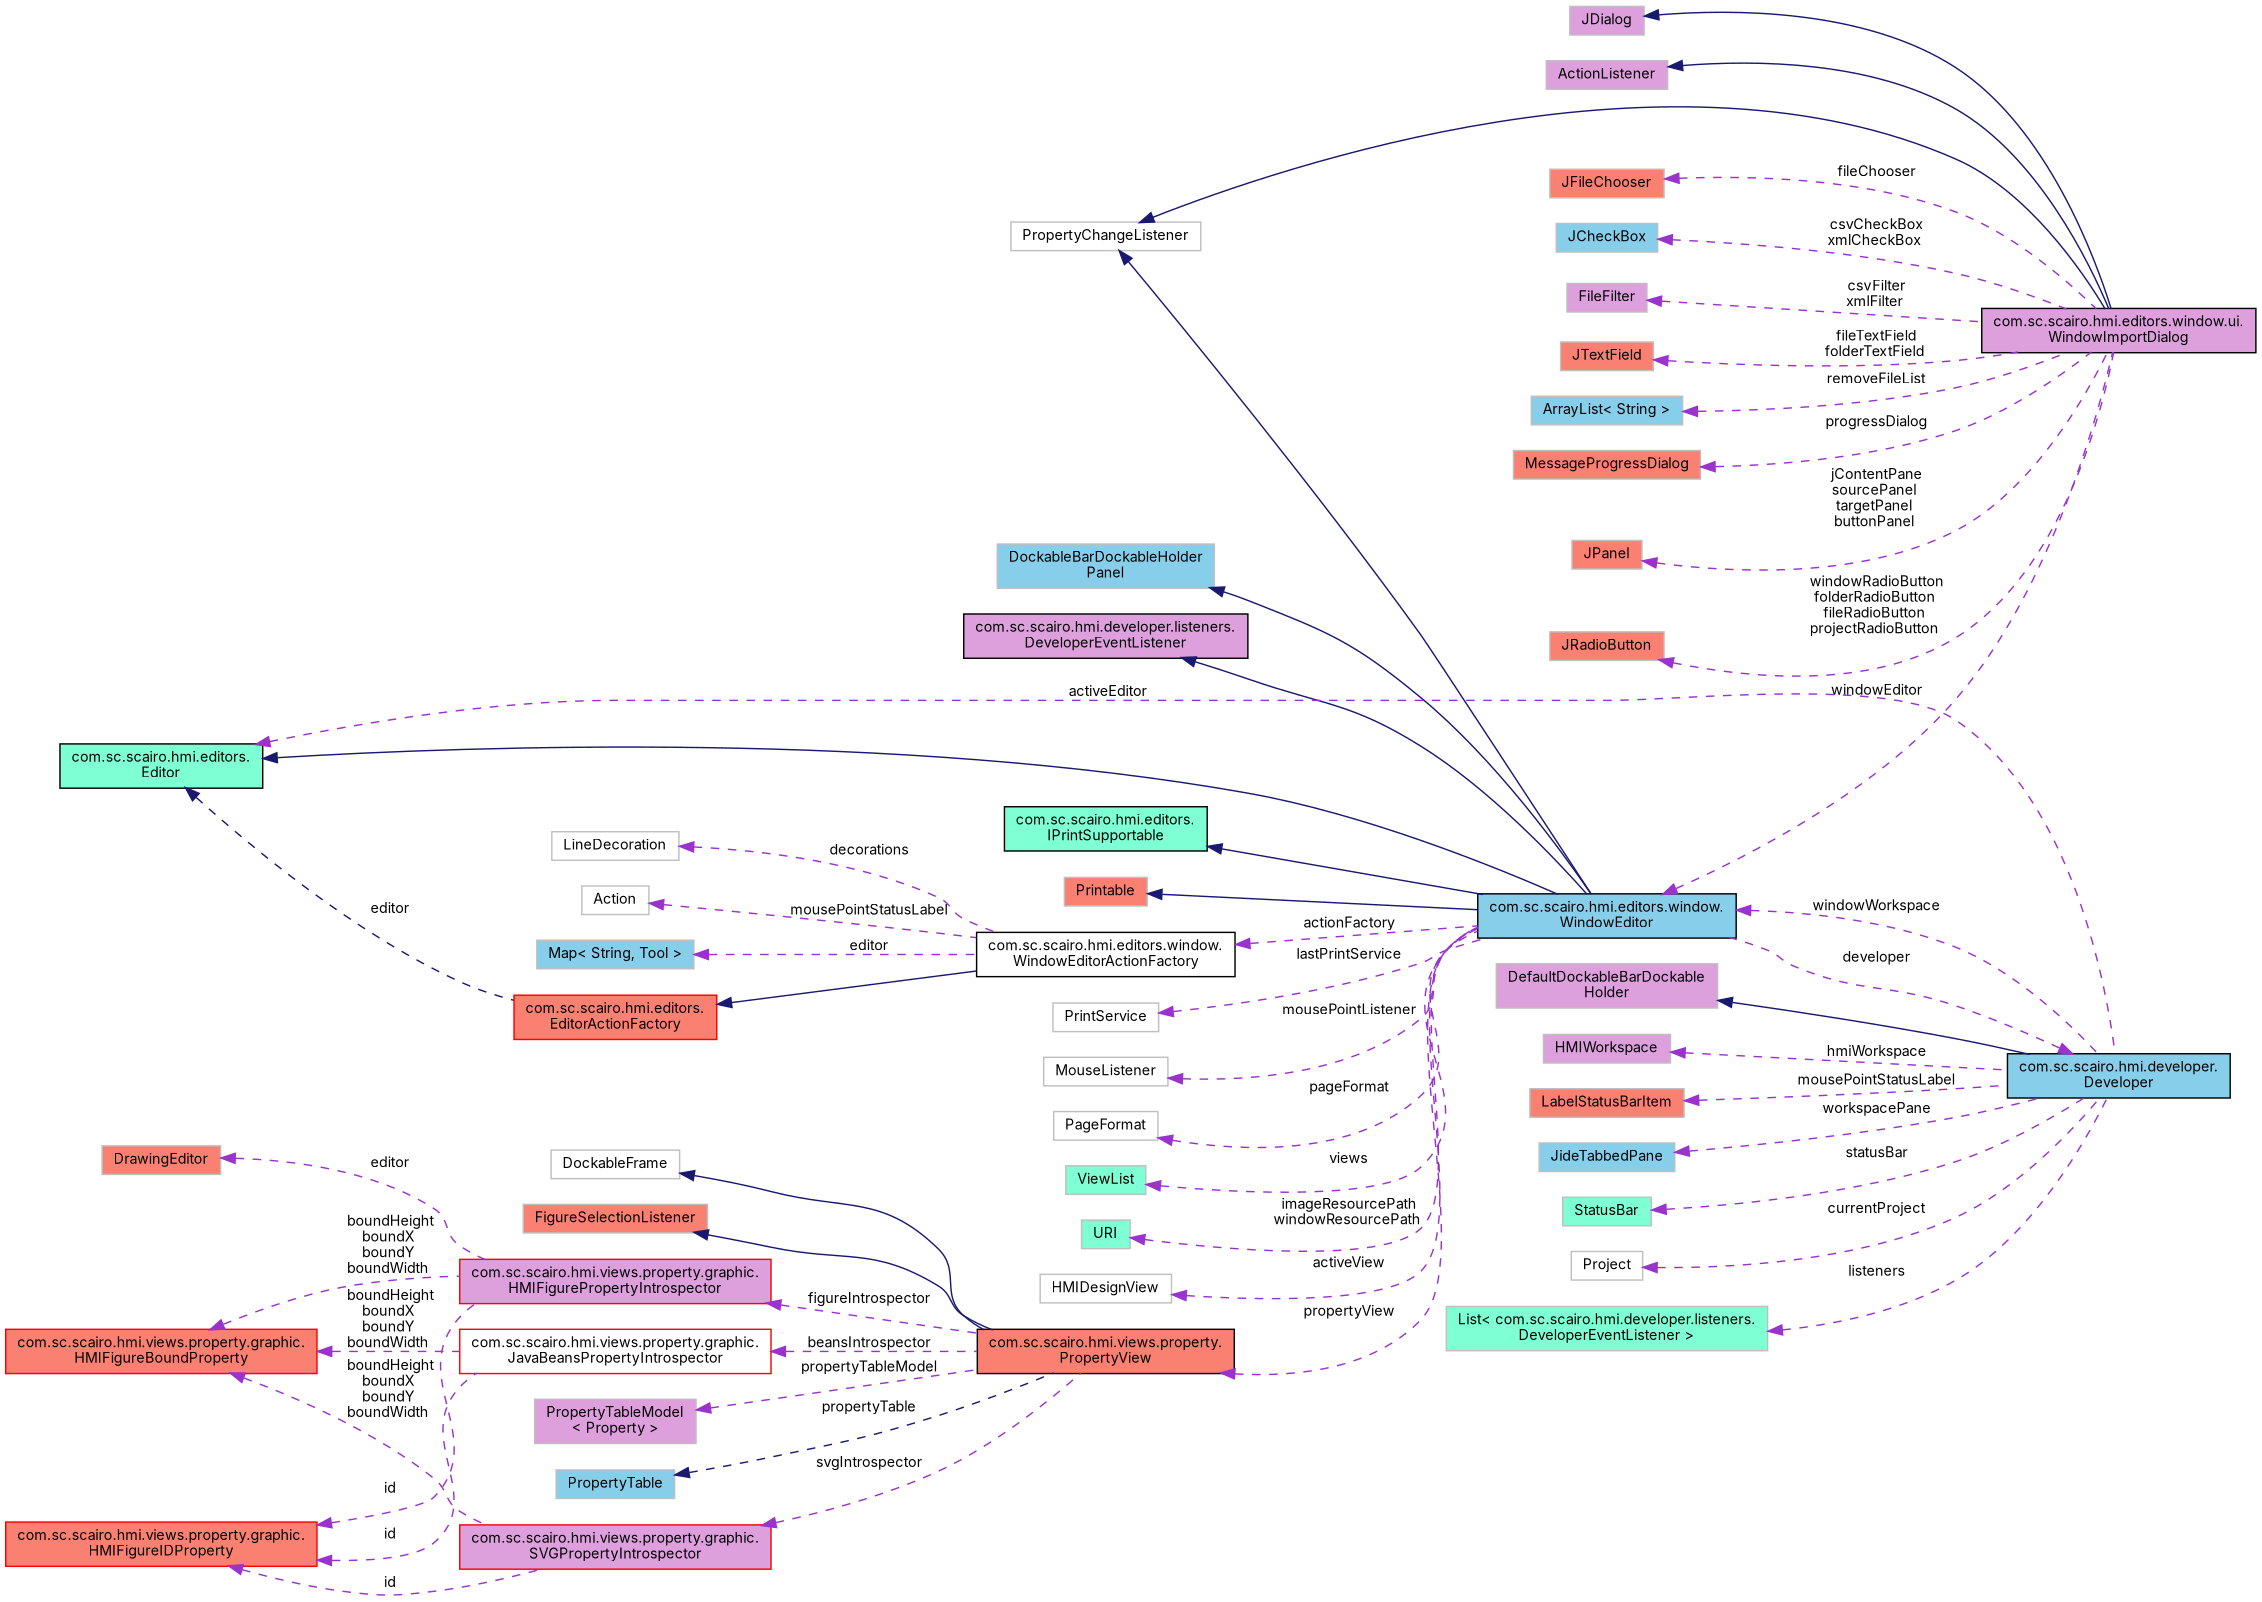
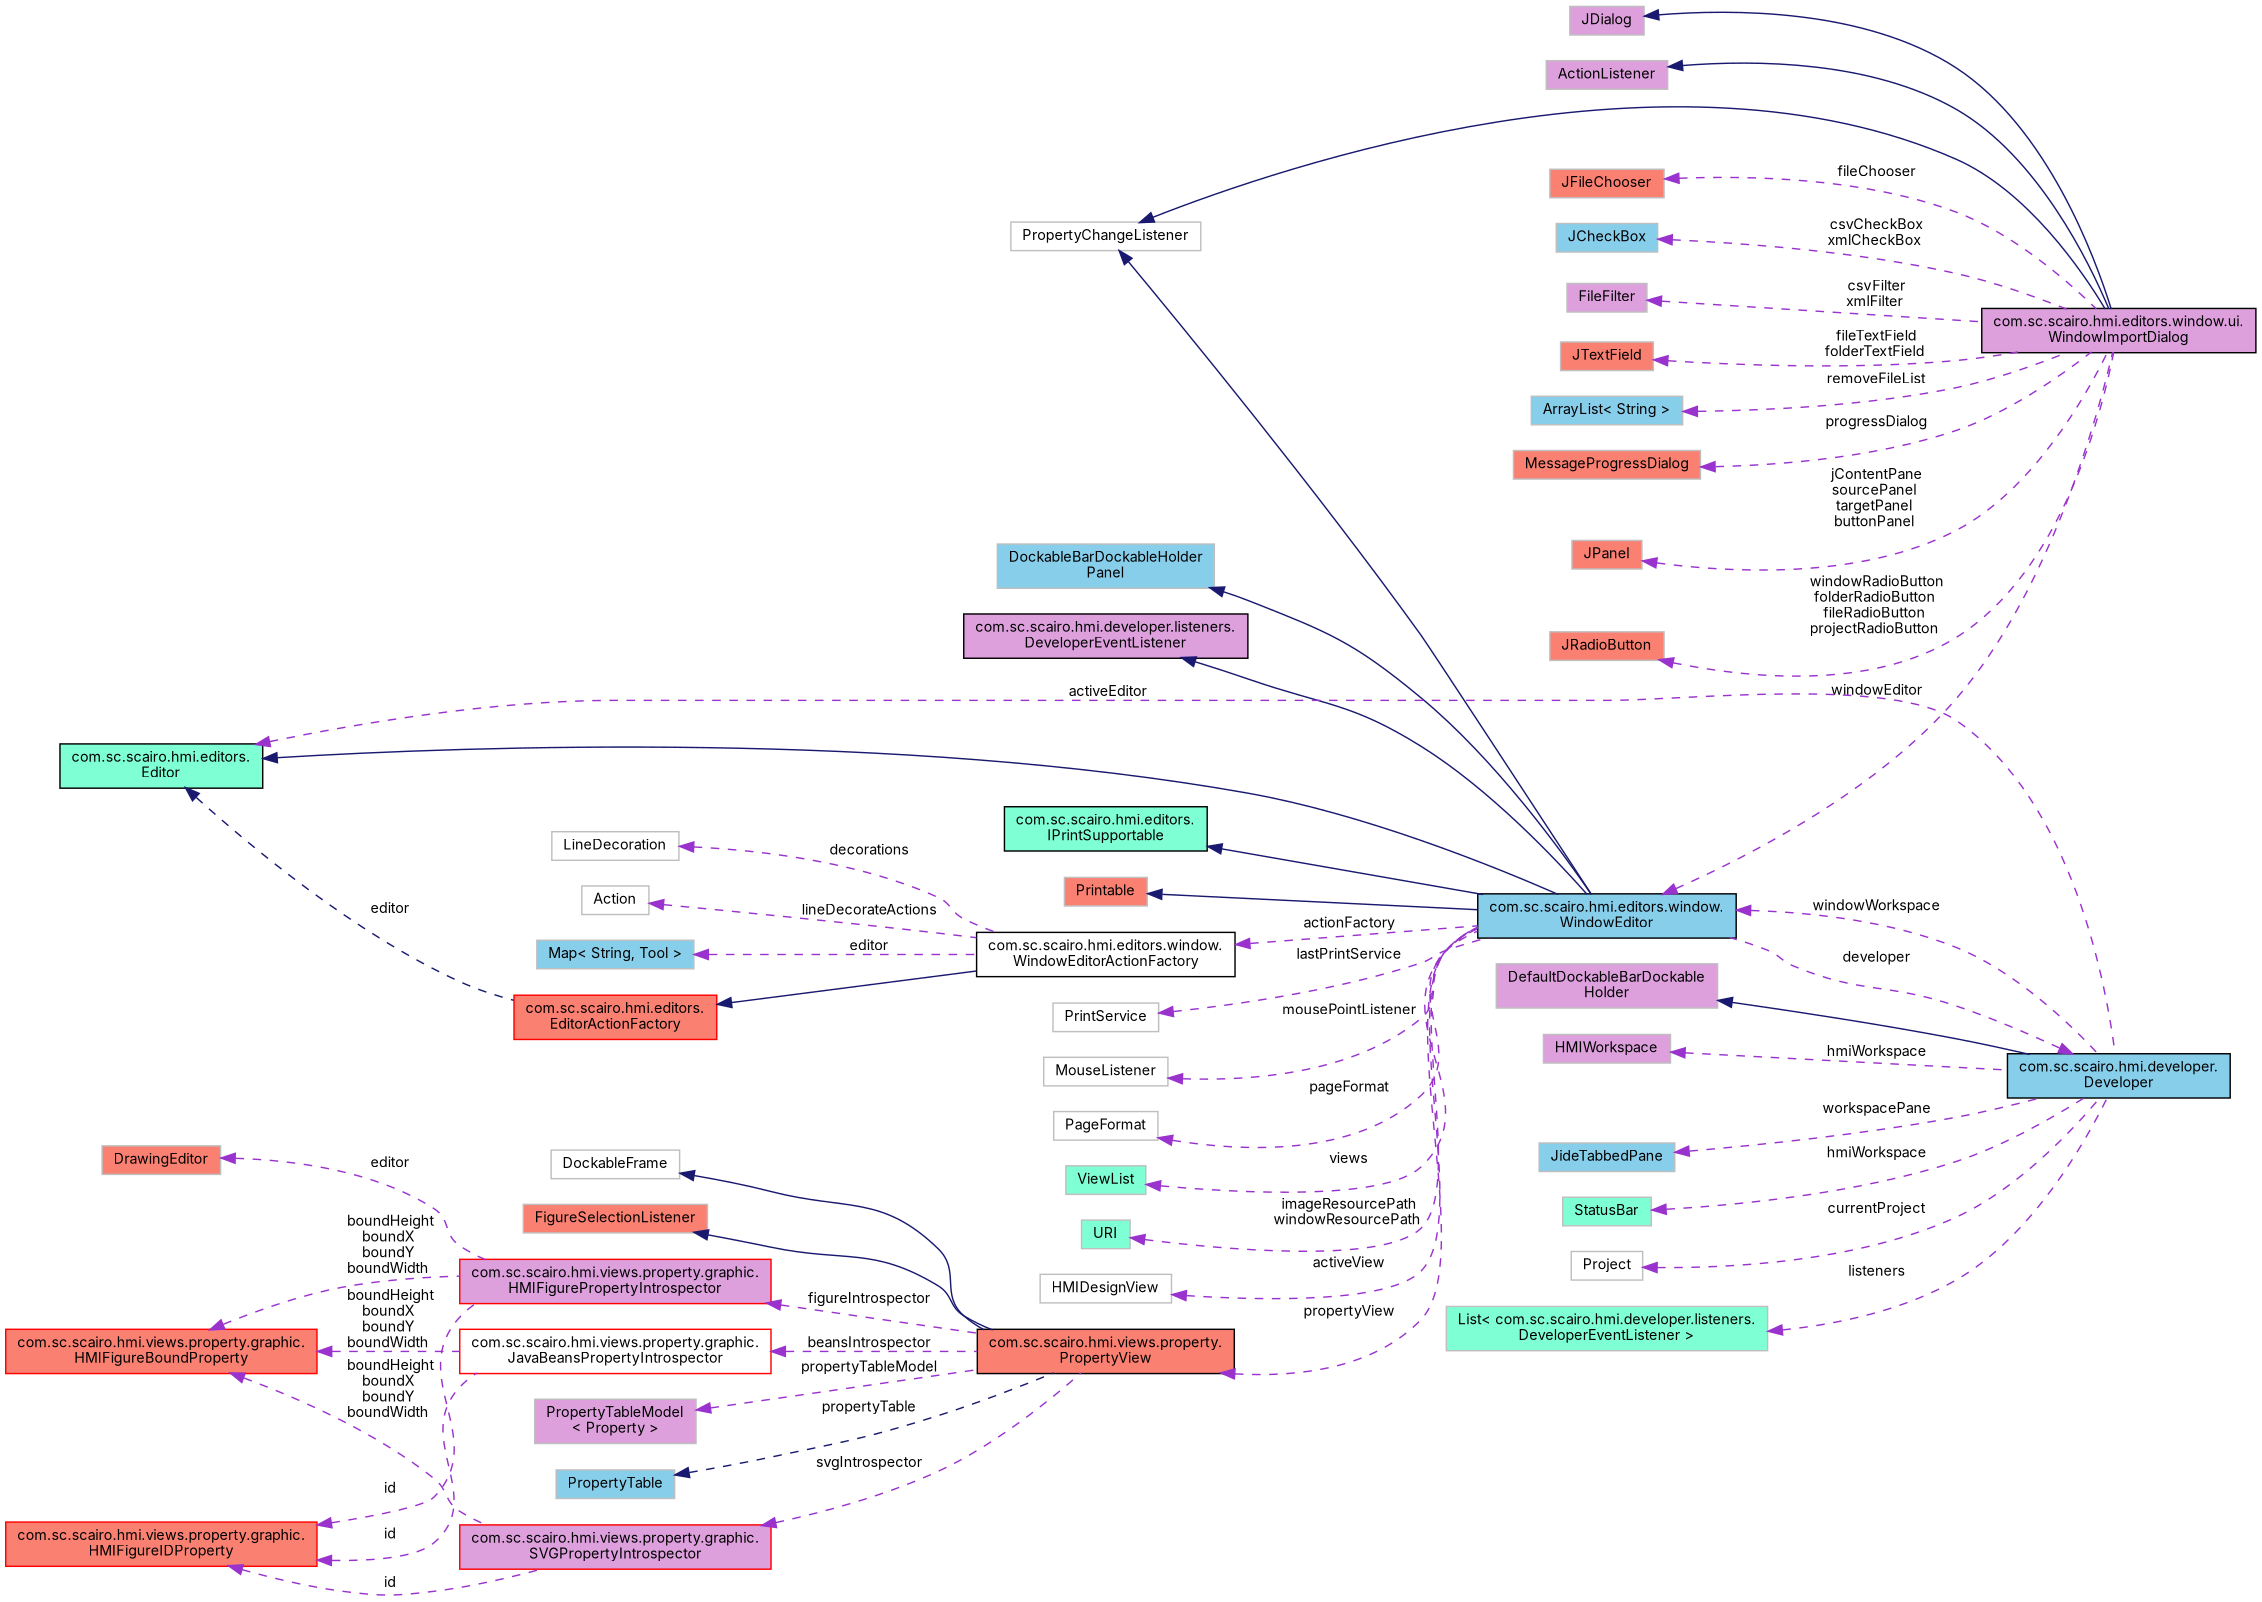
edge "com.sc.scairo.hmi.editors.window. WindowEditorActionFactory" -> "Action": label " mousePointStatusLabel" -> " lineDecorateActions"
node "LabelStatusBarItem": removed
edge "com.sc.scairo.hmi.developer. Developer" -> "StatusBar": label " statusBar" -> " hmiWorkspace"
